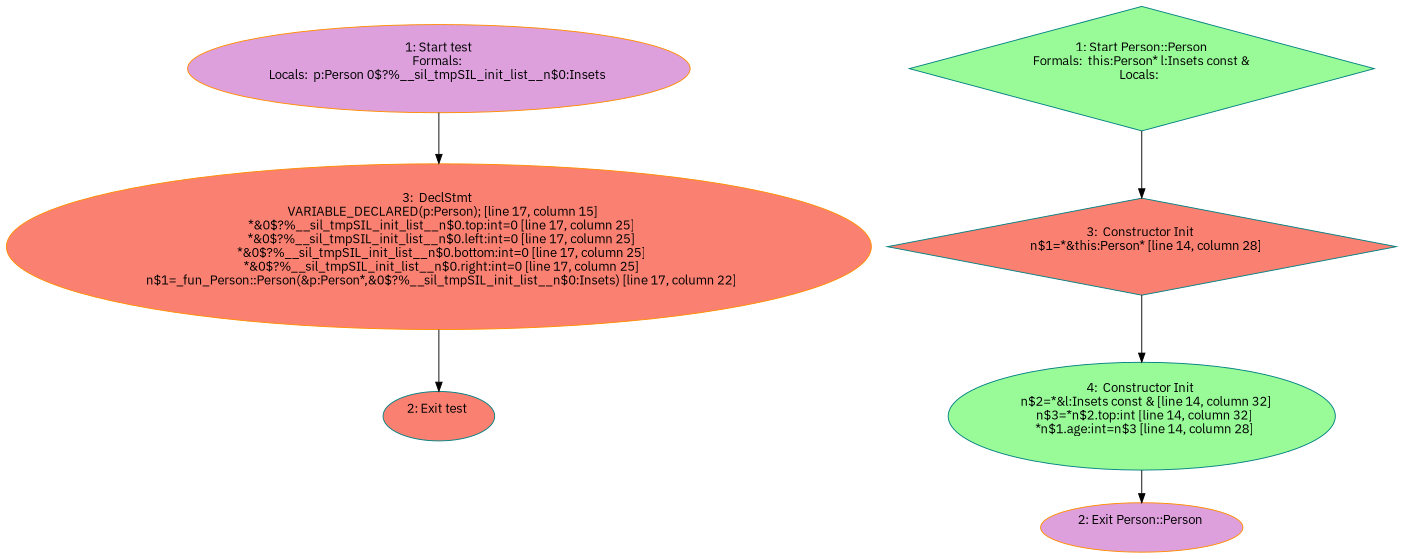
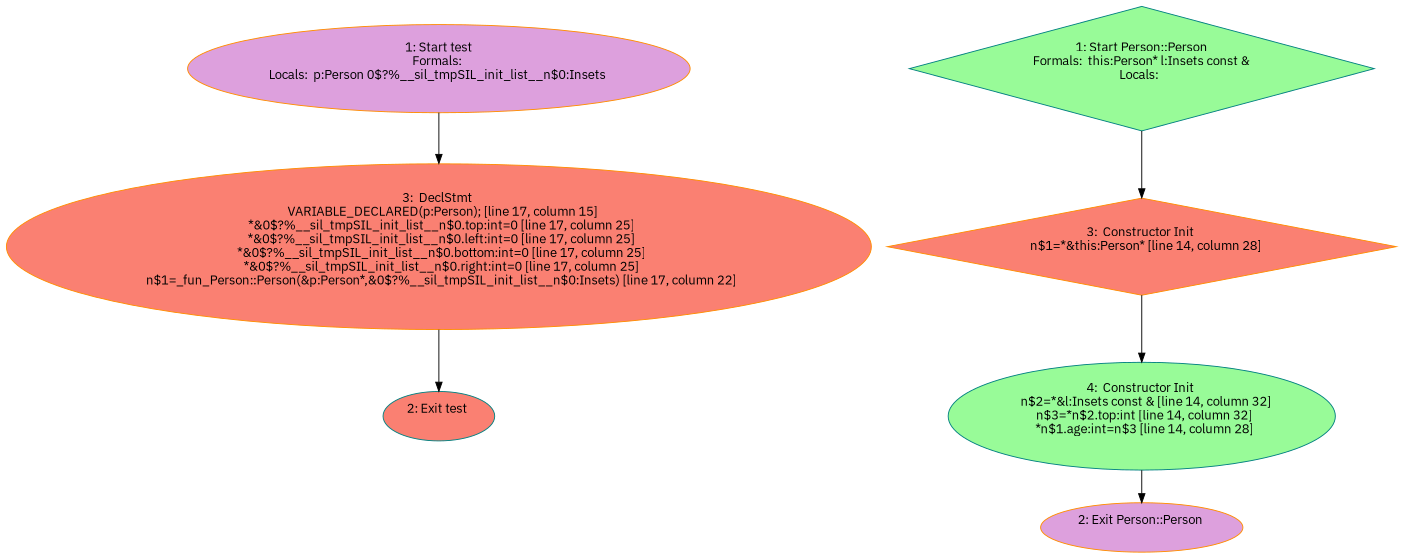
node "3:  Constructor Init n$1=*&this:Person* [line 14, column 28]": color teal -> darkorange
